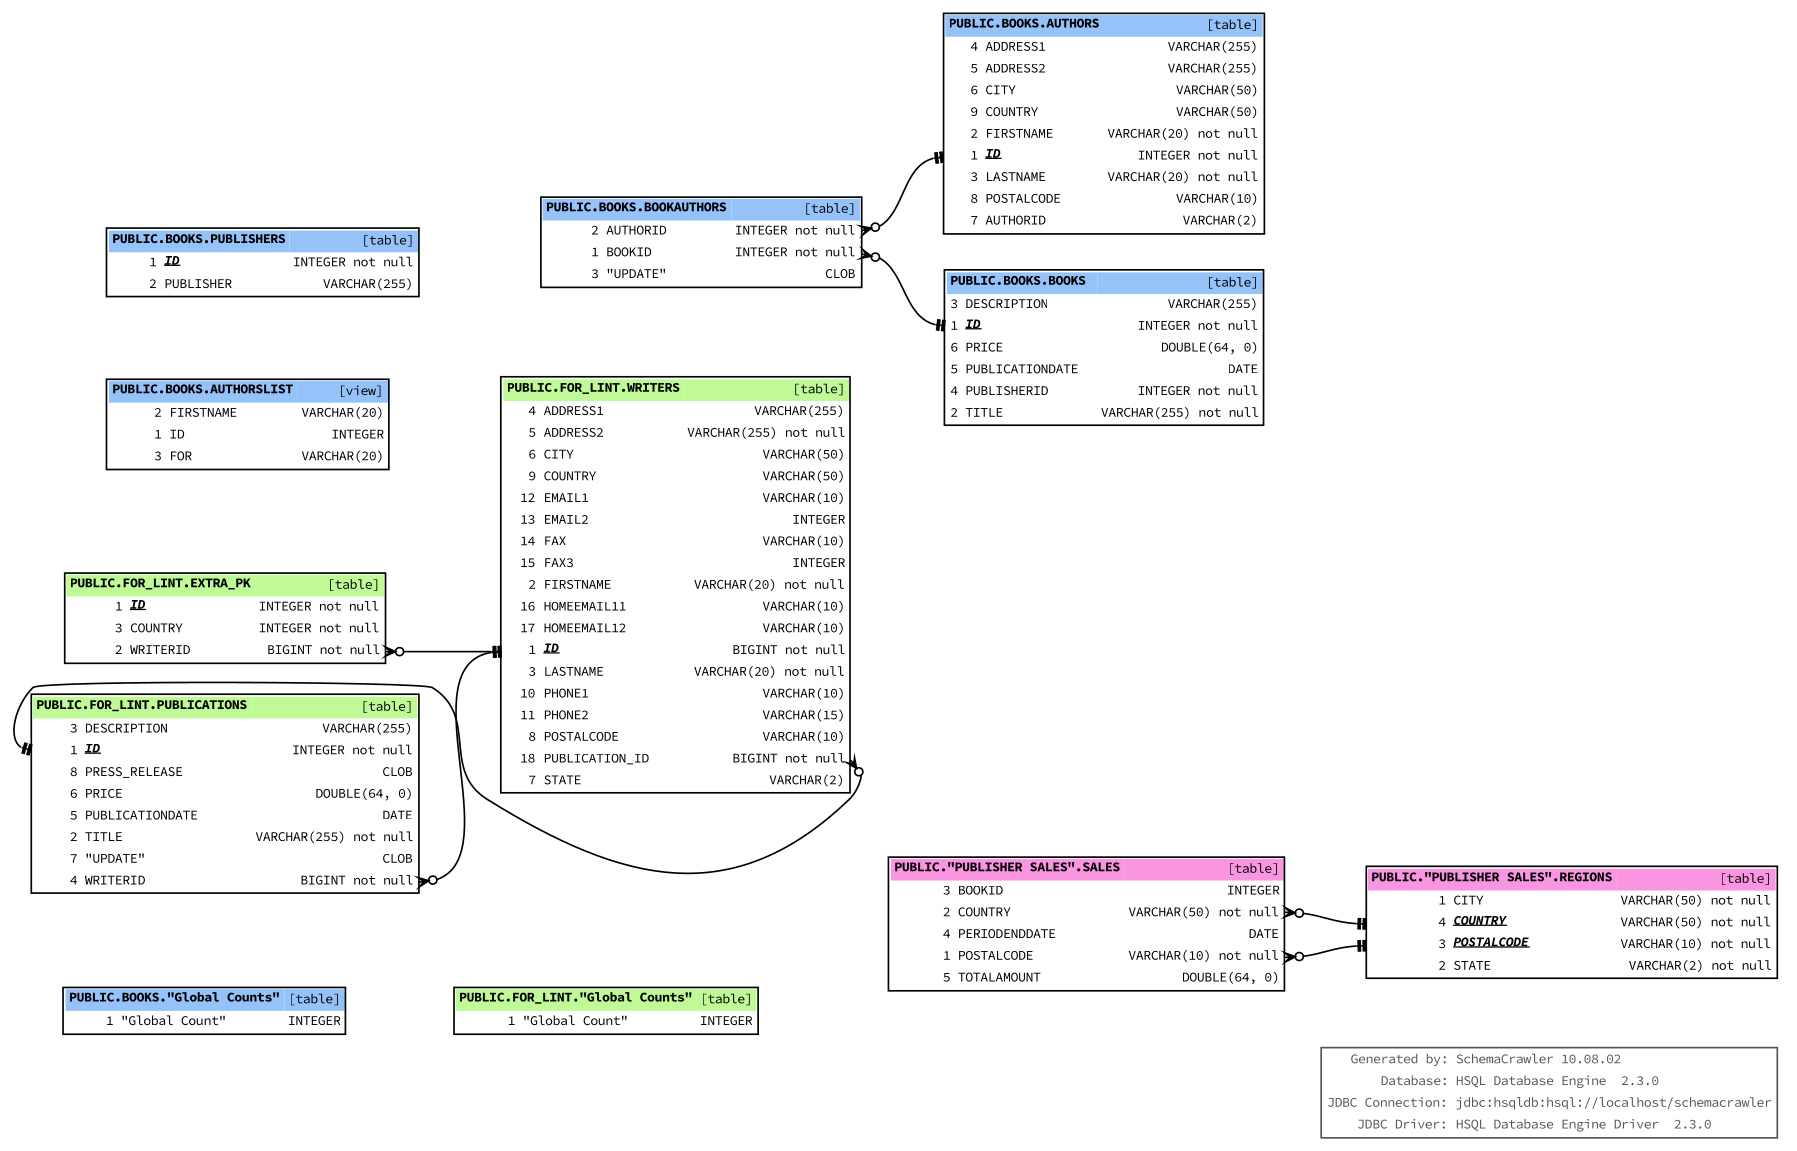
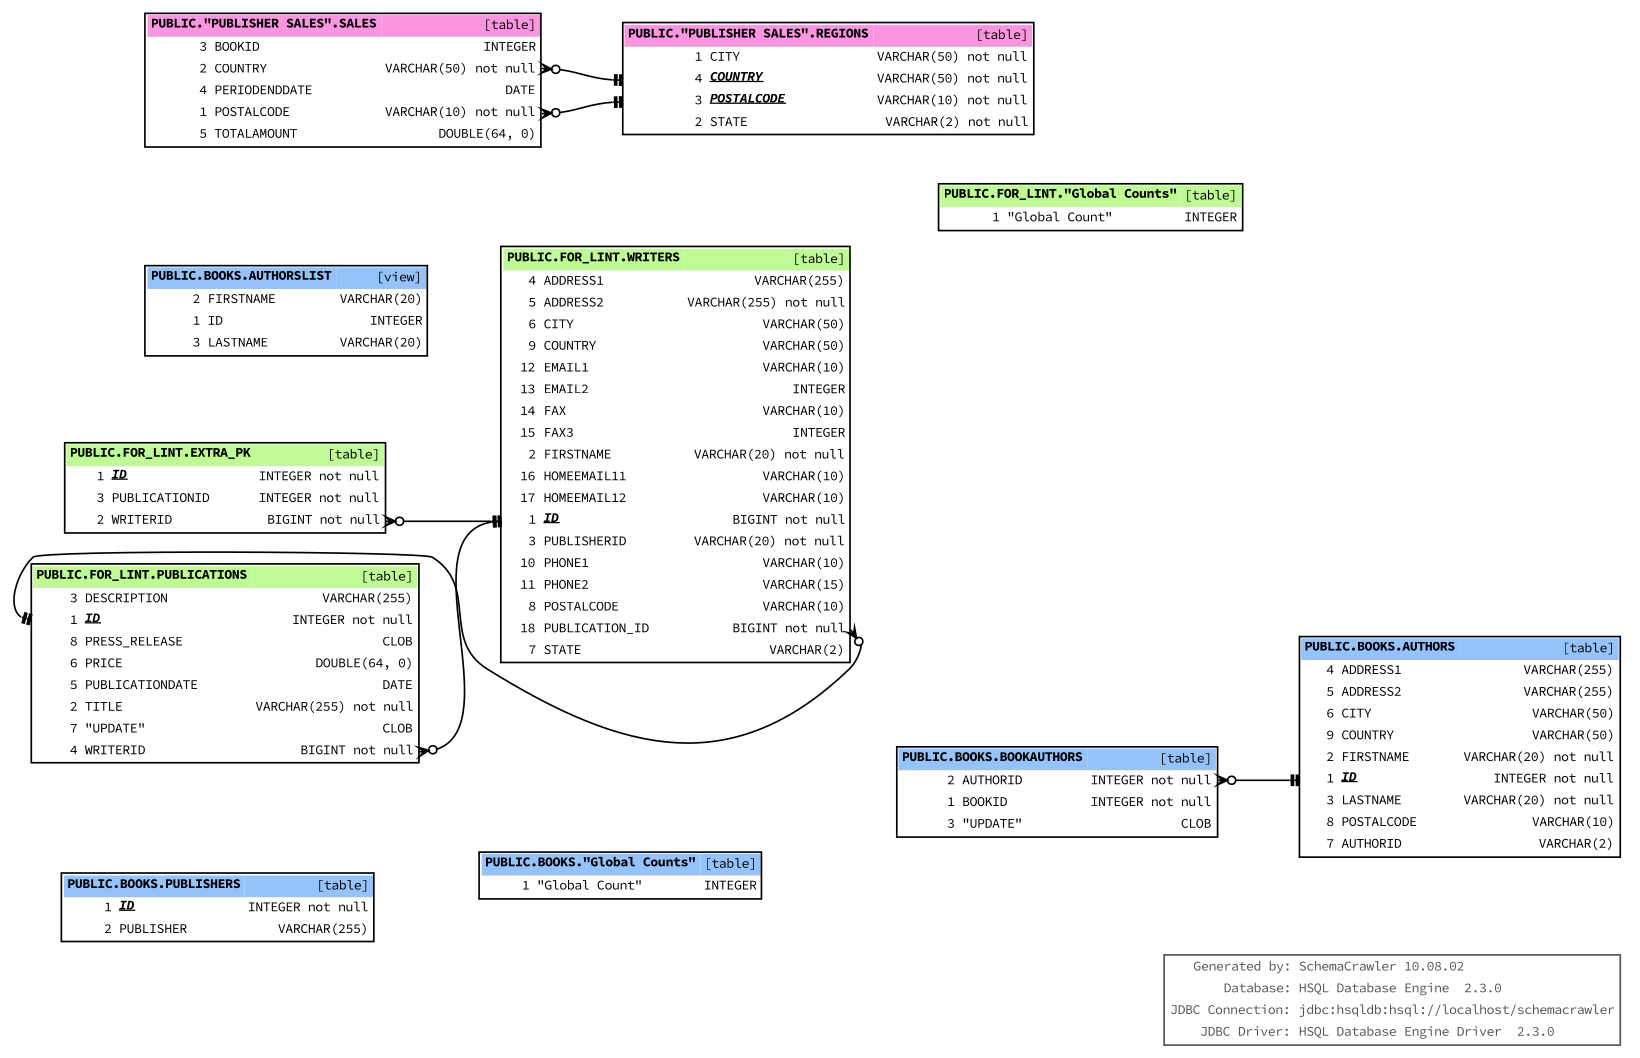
node "PUBLIC.BOOKS.BOOKS": removed
node "PUBLIC.BOOKS.AUTHORSLIST": text "FOR" -> "LASTNAME"
node "PUBLIC.FOR_LINT.EXTRA_PK": text "COUNTRY" -> "PUBLICATIONID"
node "PUBLIC.FOR_LINT.WRITERS": text "LASTNAME" -> "PUBLISHERID"
